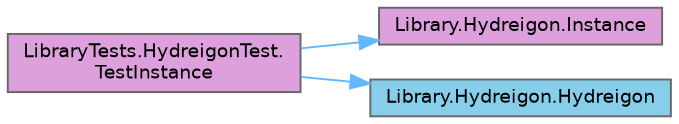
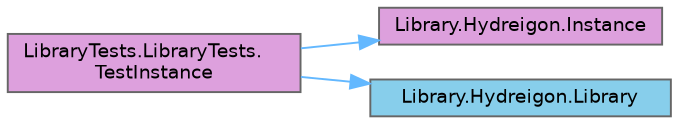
node "LibraryTests.HydreigonTest. TestInstance": label "LibraryTests.HydreigonTest. TestInstance" -> "LibraryTests.LibraryTests. TestInstance"
node "Library.Hydreigon.Hydreigon": label "Library.Hydreigon.Hydreigon" -> "Library.Hydreigon.Library"
